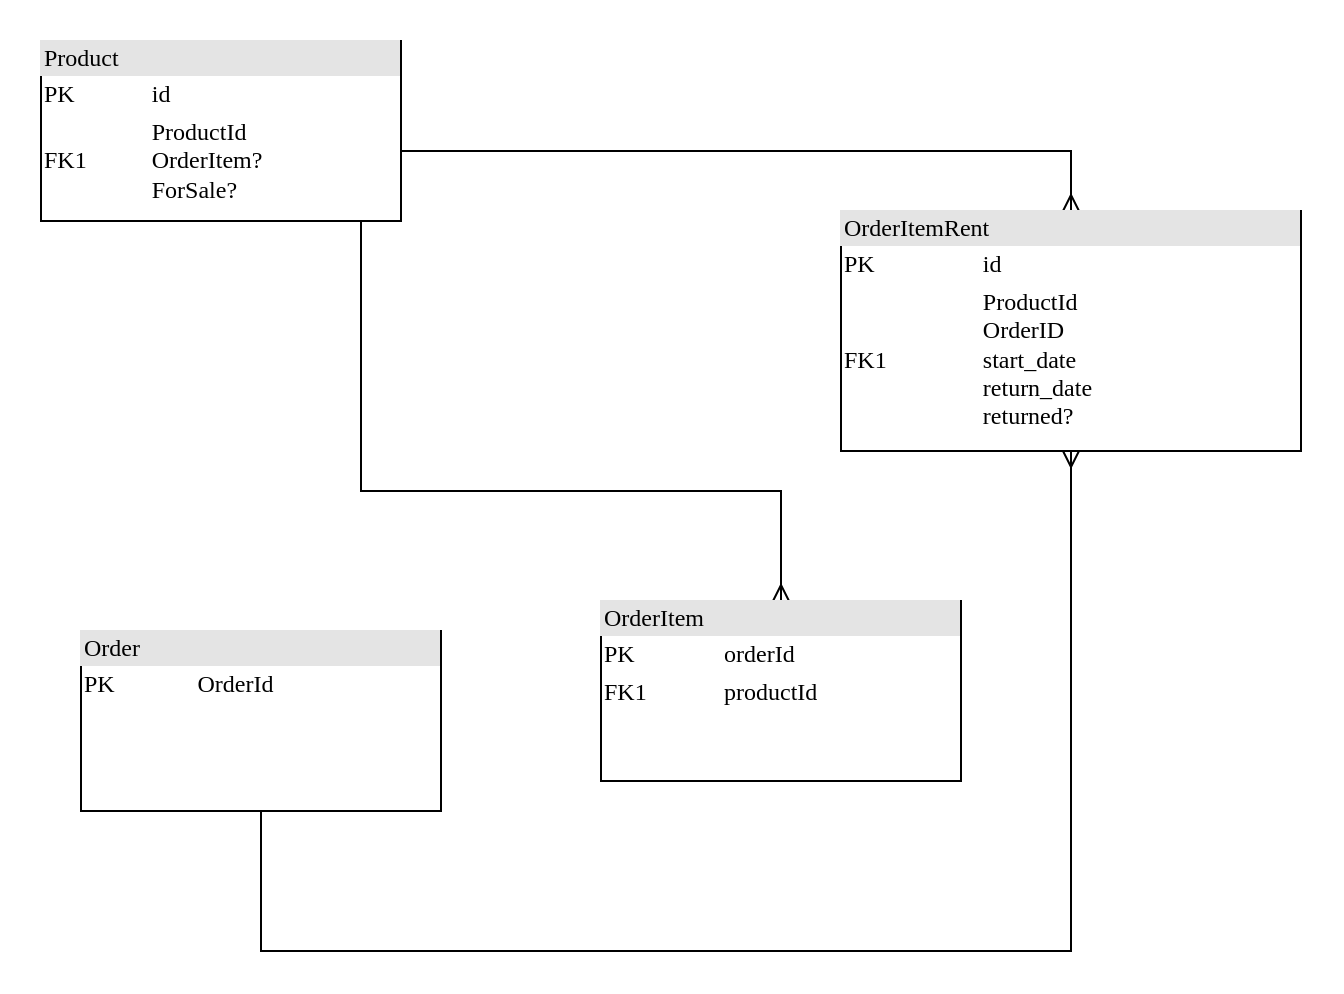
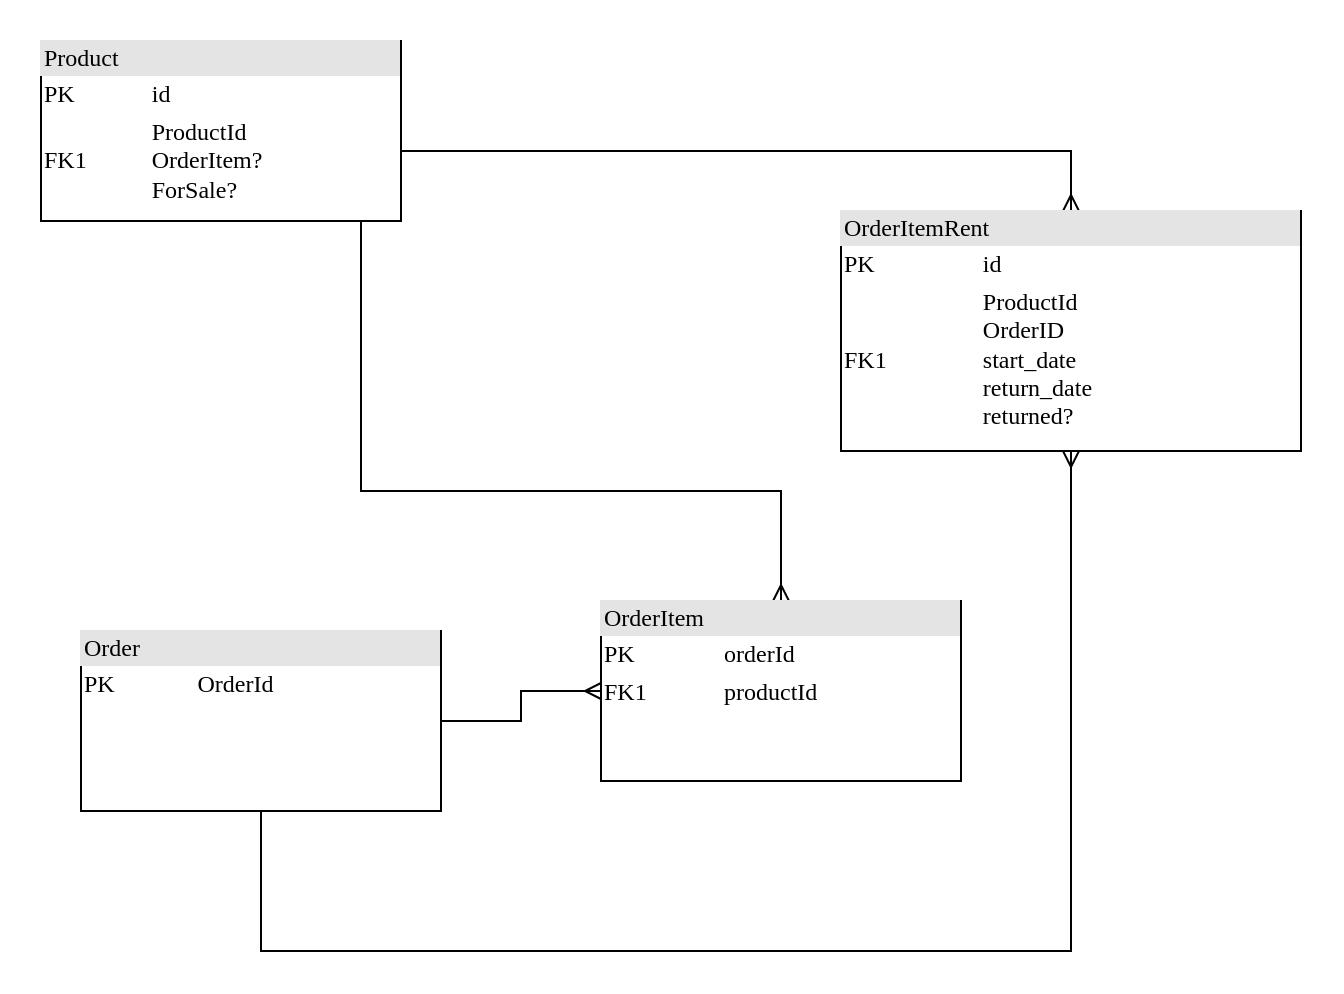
edge "Order PK OrderId" -> "OrderItem PK orderId FK1 productId": added
